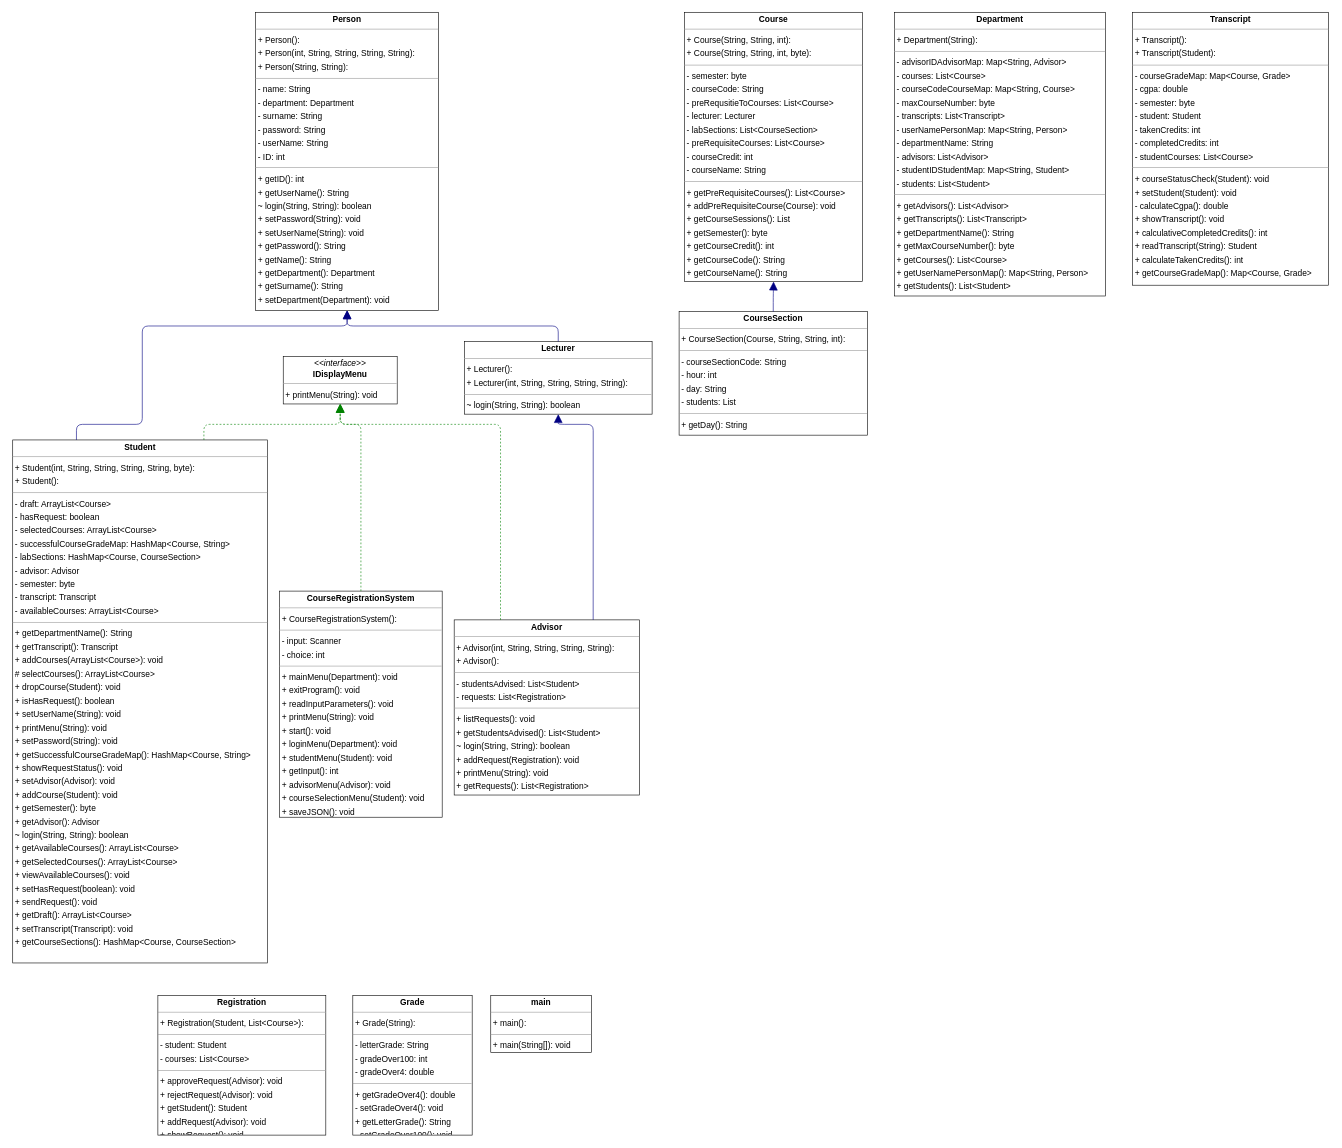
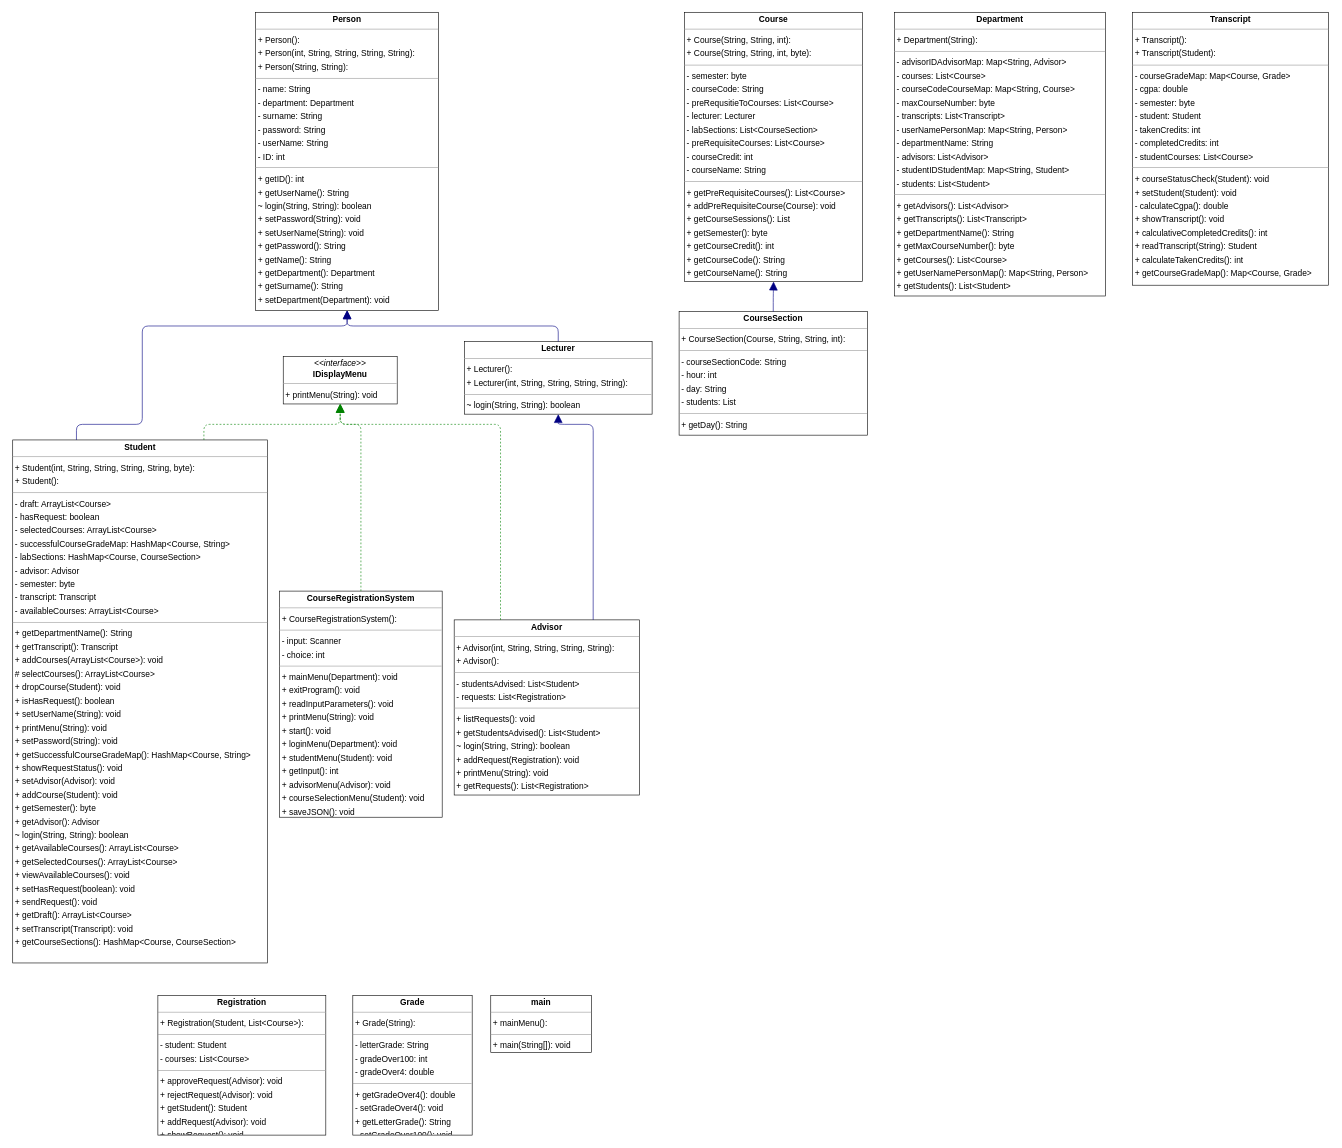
node "main + main(): + main(String[]): void": label "main + main(): + main(String[]): void" -> "main + mainMenu(): + main(String[]): void"
